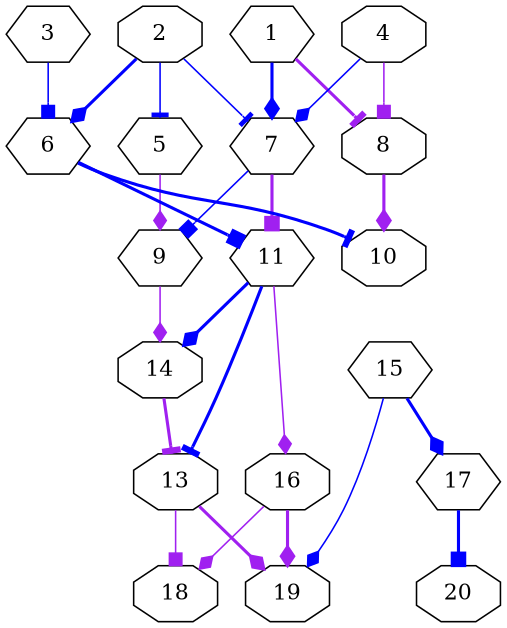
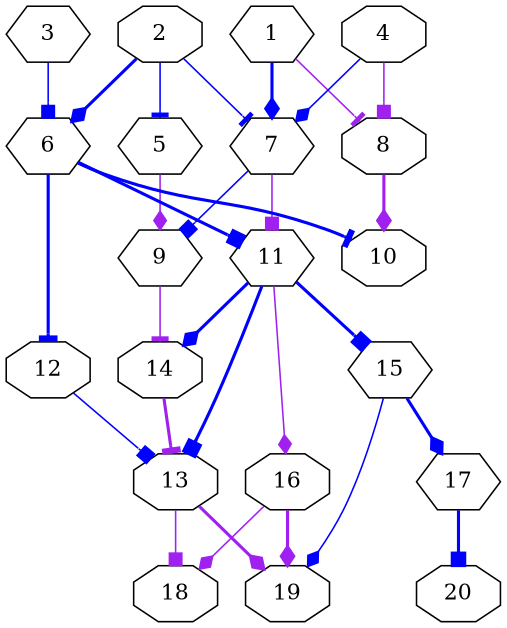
edge "1" -> "8": style bold -> solid
edge "7" -> "11": style bold -> solid
edge "11" -> "15": added
edge "9" -> "14": arrowhead diamond -> tee
edge "11" -> "13": arrowhead tee -> box
node "12": added
